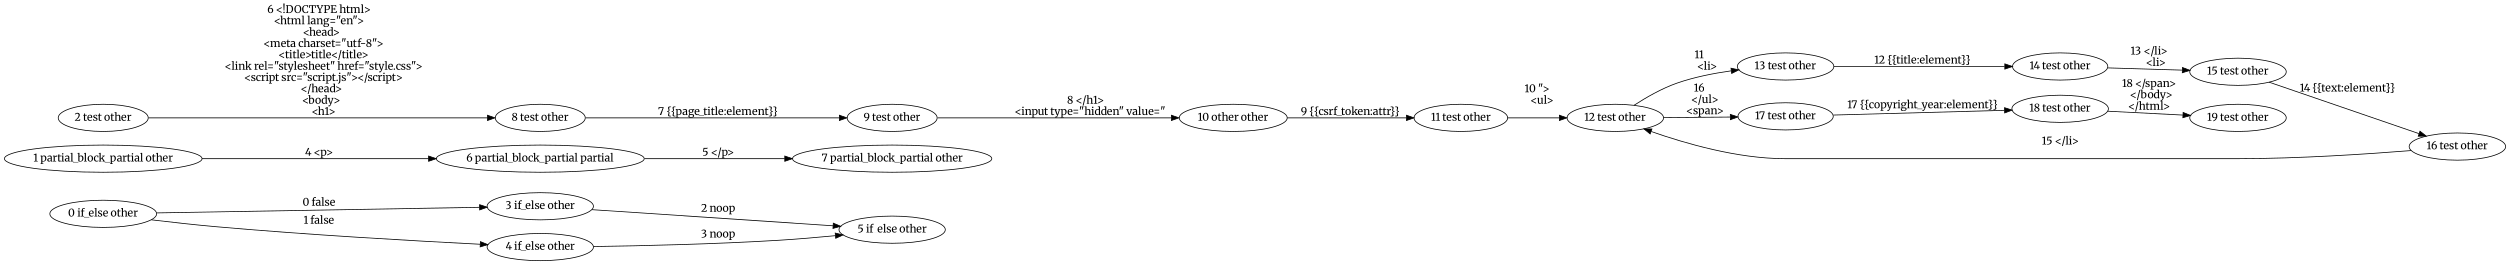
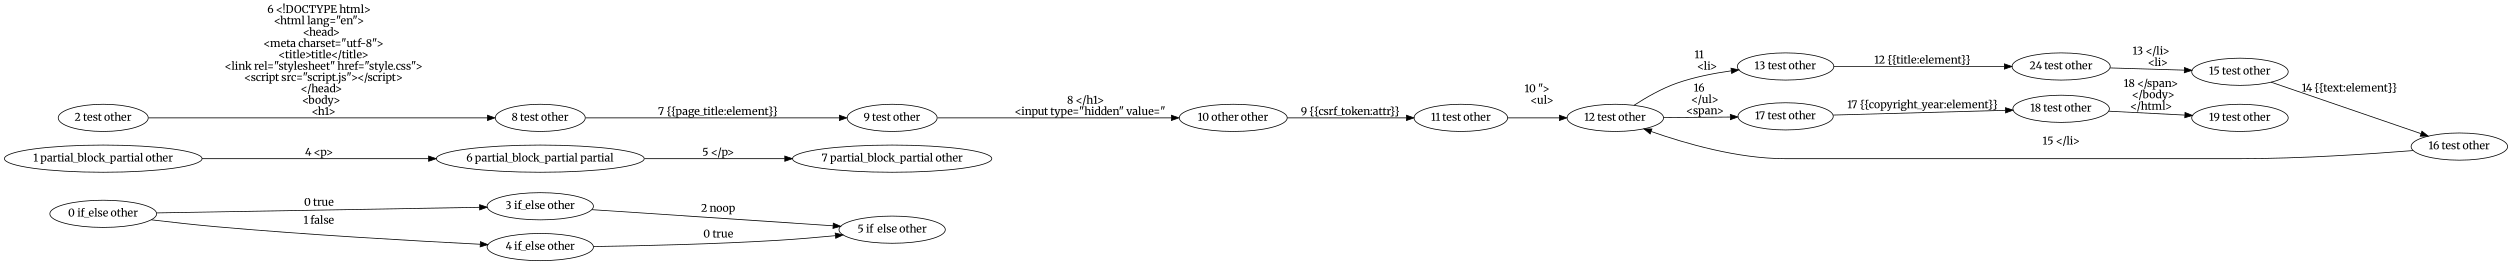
node "14 test other": label "14 test other" -> "24 test other"
edge "0 if_else other" -> "3 if_else other": label "0 false" -> "0 true"
edge "4 if_else other" -> "5 if_else other": label "3 noop" -> "0 true"
